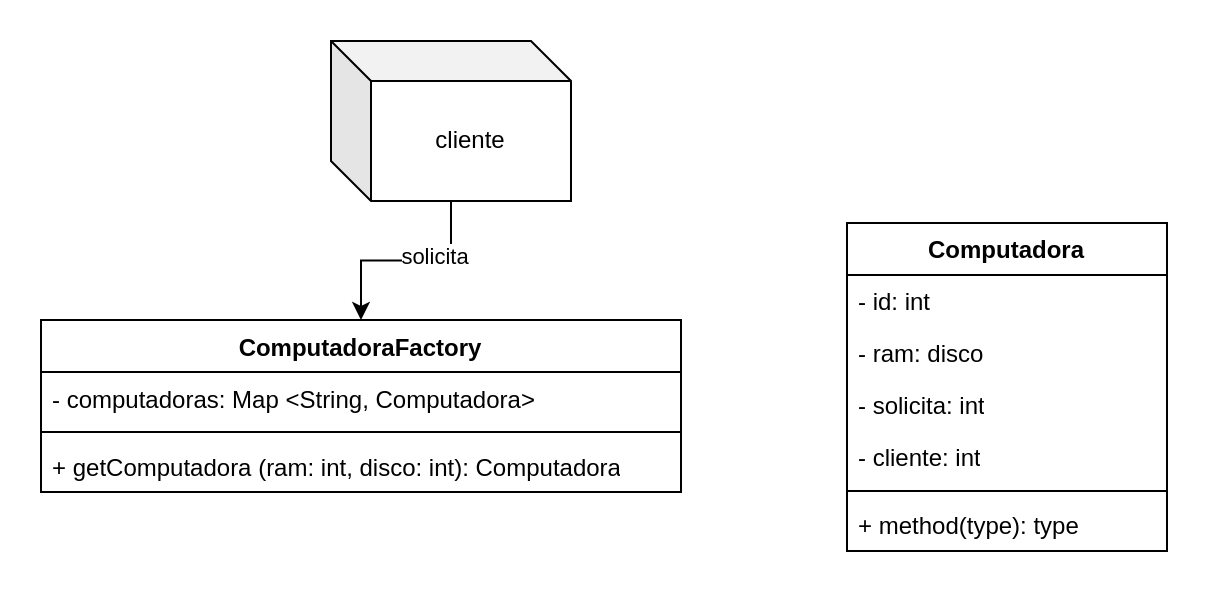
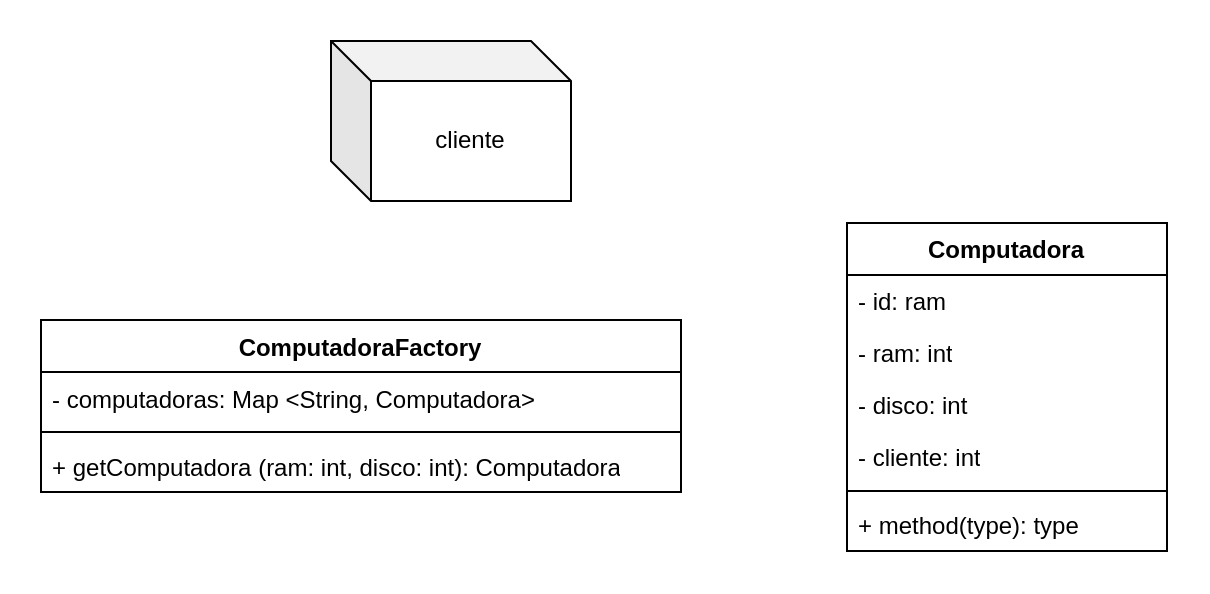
edge "cliente" -> "ComputadoraFactory": removed, label "solicita"
node "- id: int": label "- id: int" -> "- id: ram"
node "- ram: disco": label "- ram: disco" -> "- ram: int"
node "- solicita: int": label "- solicita: int" -> "- disco: int"
